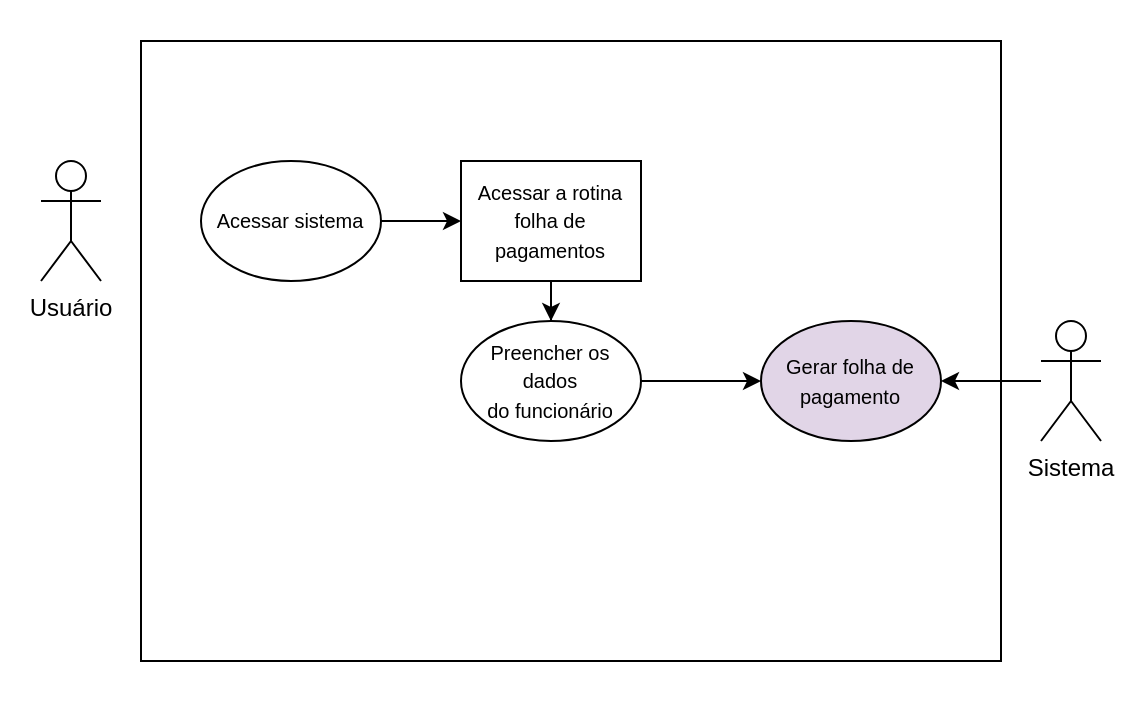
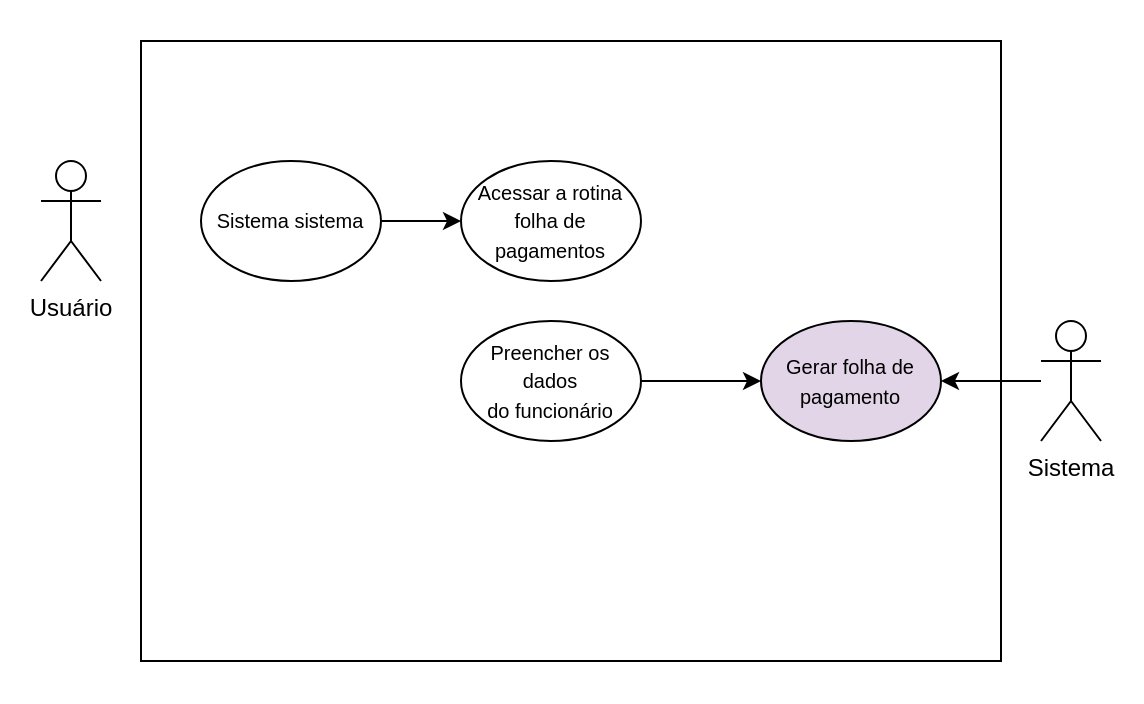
node "Acessar sistema": label "Acessar sistema" -> "Sistema sistema"
node "Acessar a rotina folha de pagamentos": shape rectangle -> ellipse
edge "Acessar a rotina folha de pagamentos" -> "Preencher os dados do funcionário": removed
